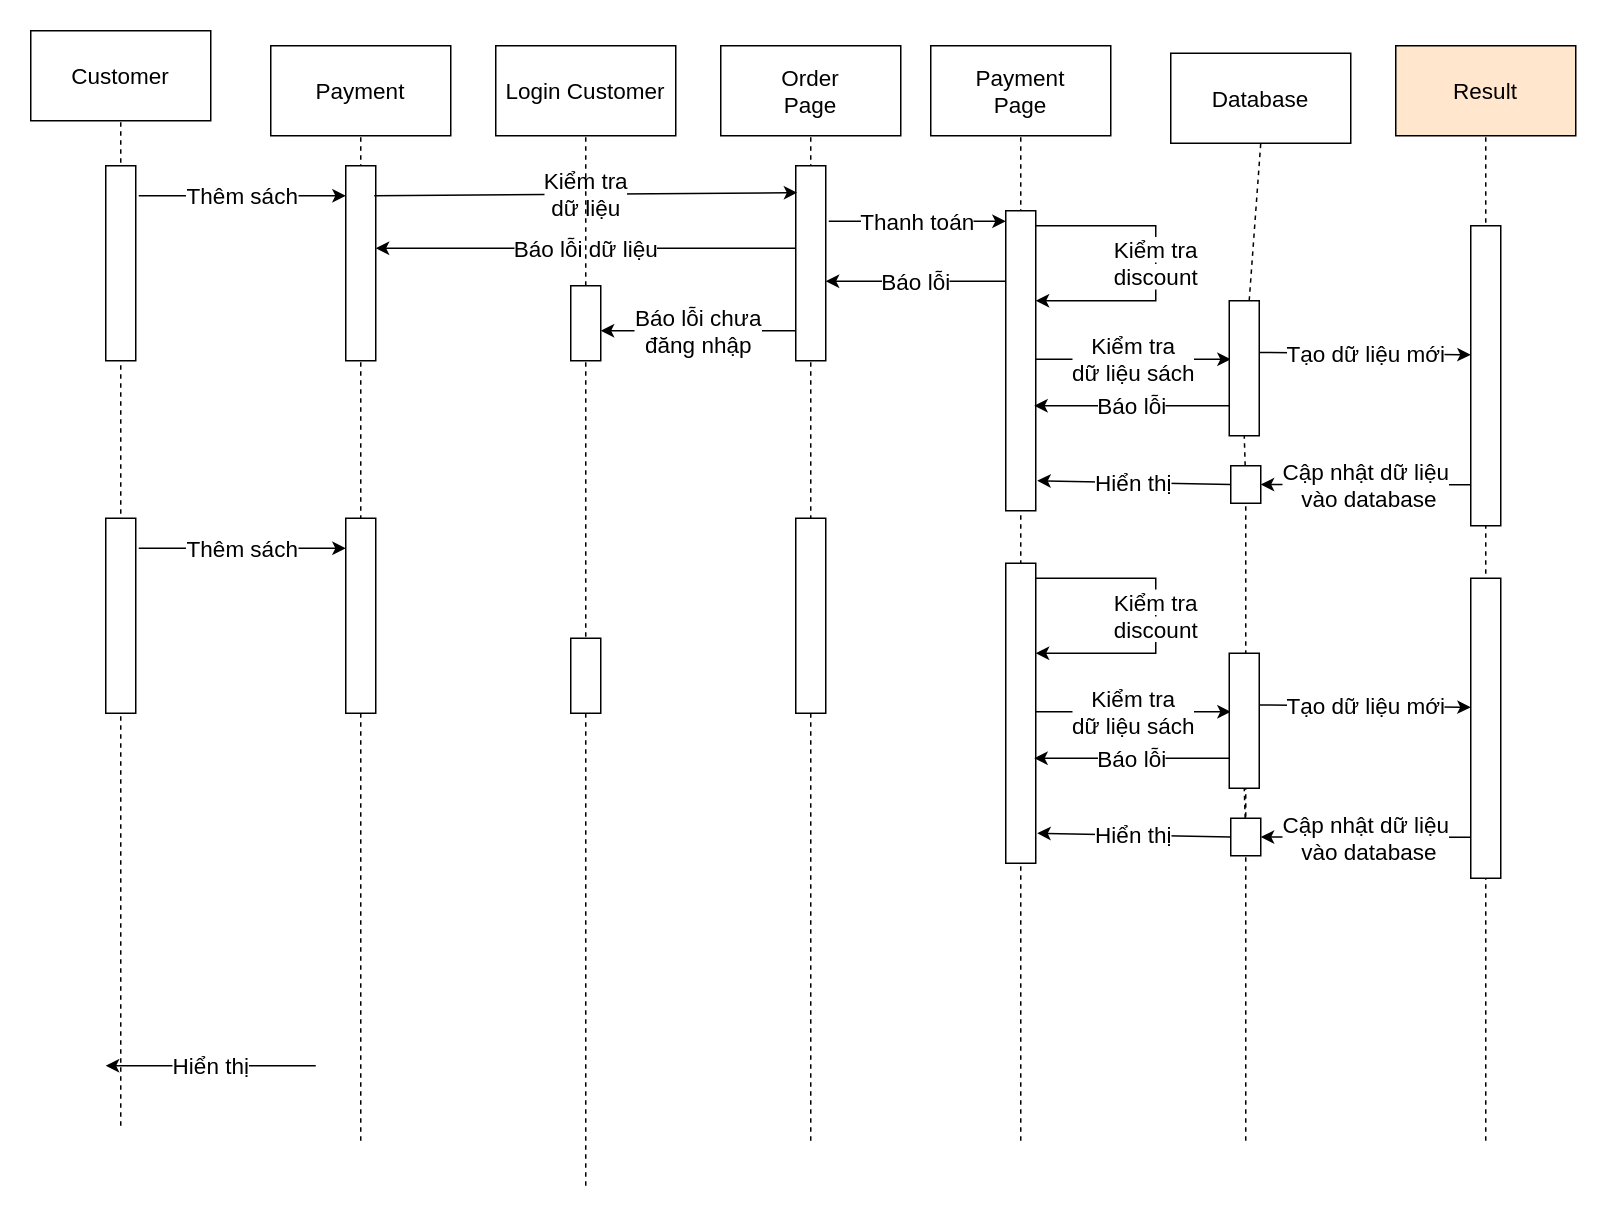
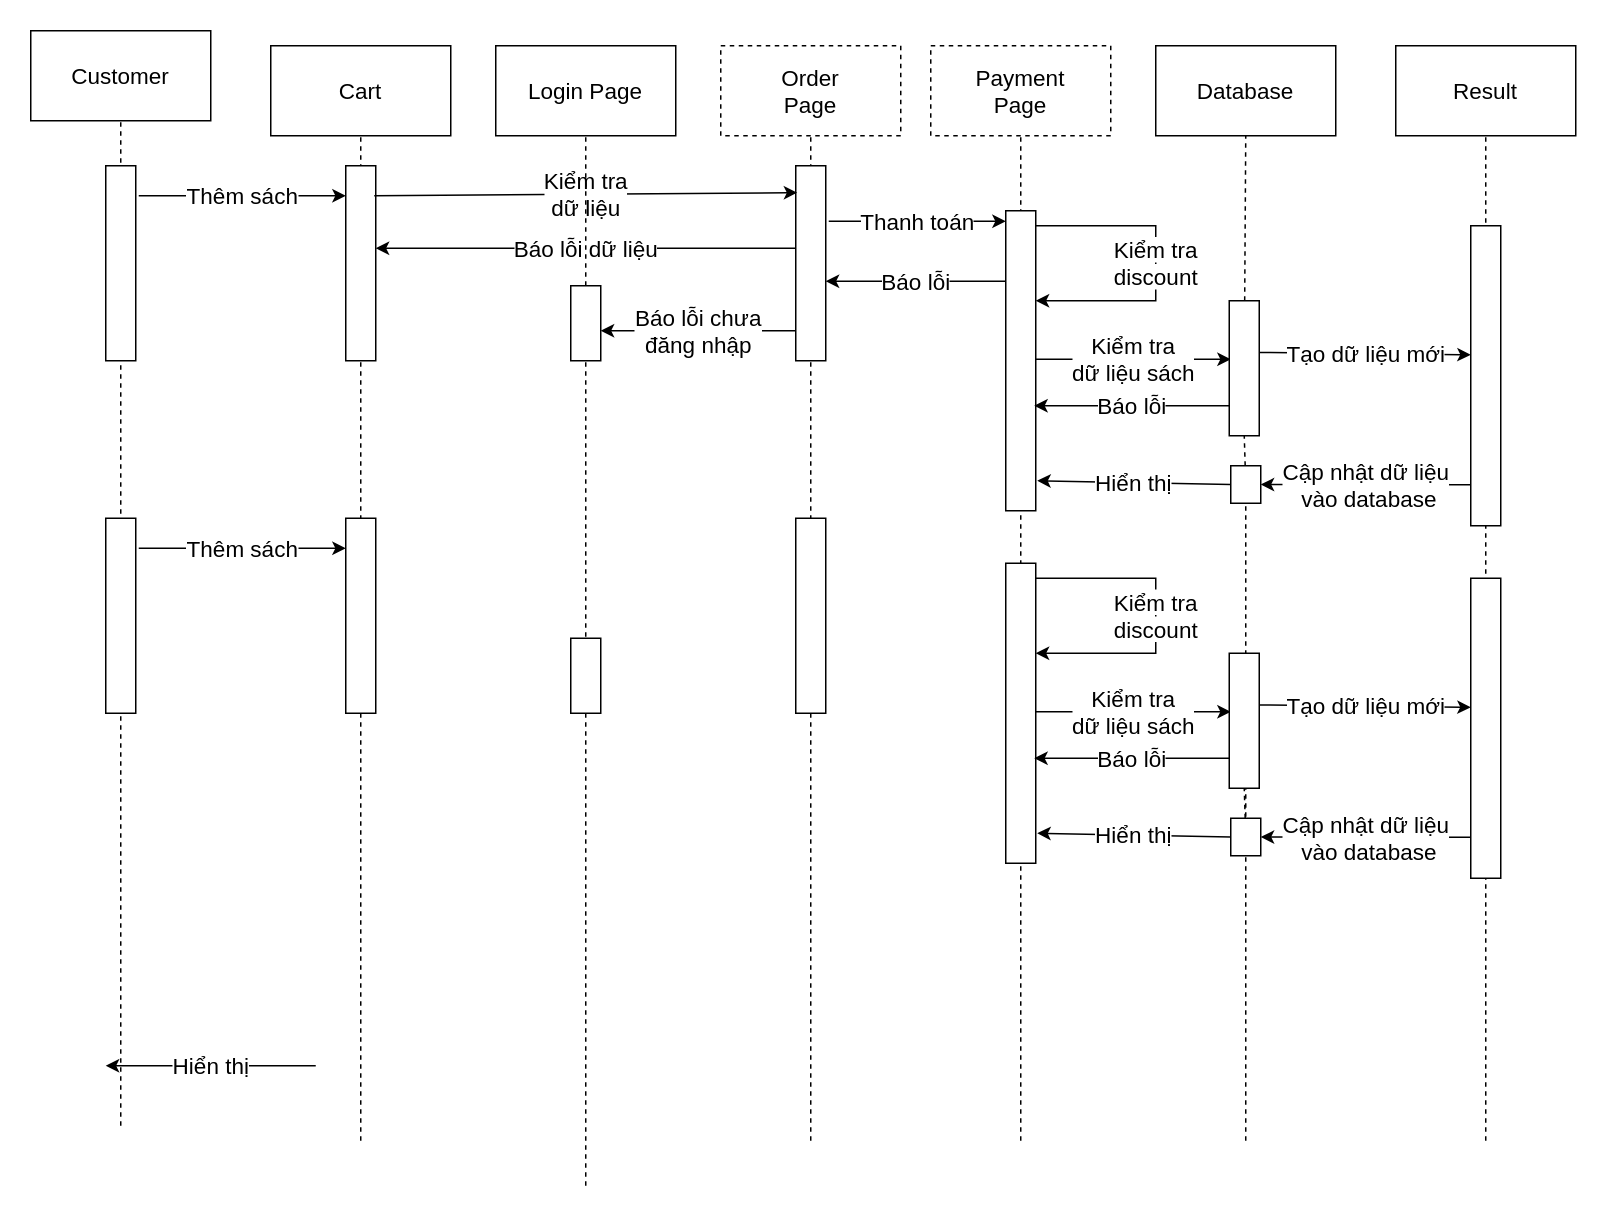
node "Payment": label "Payment" -> "Cart"
node "Login Customer": label "Login Customer" -> "Login Page"
node "OrderPage": style solid -> dashed
node "Payment Page": style solid -> dashed
node "Result": fillcolor #ffe6cc -> #ffffff
node "Database": moved (1261, 98) -> (1246, 91)
